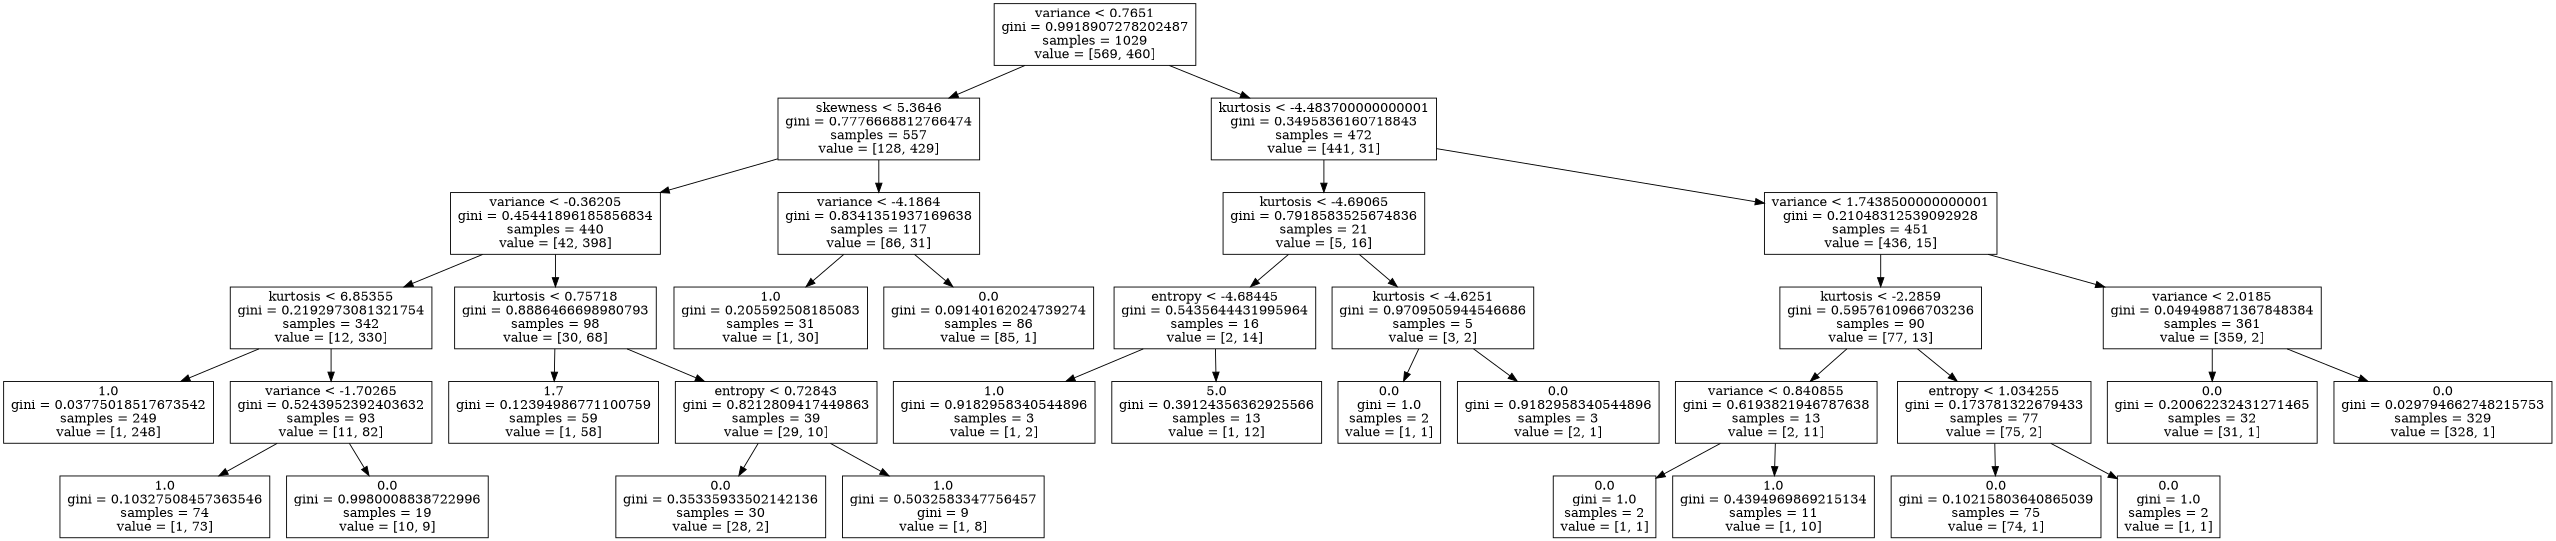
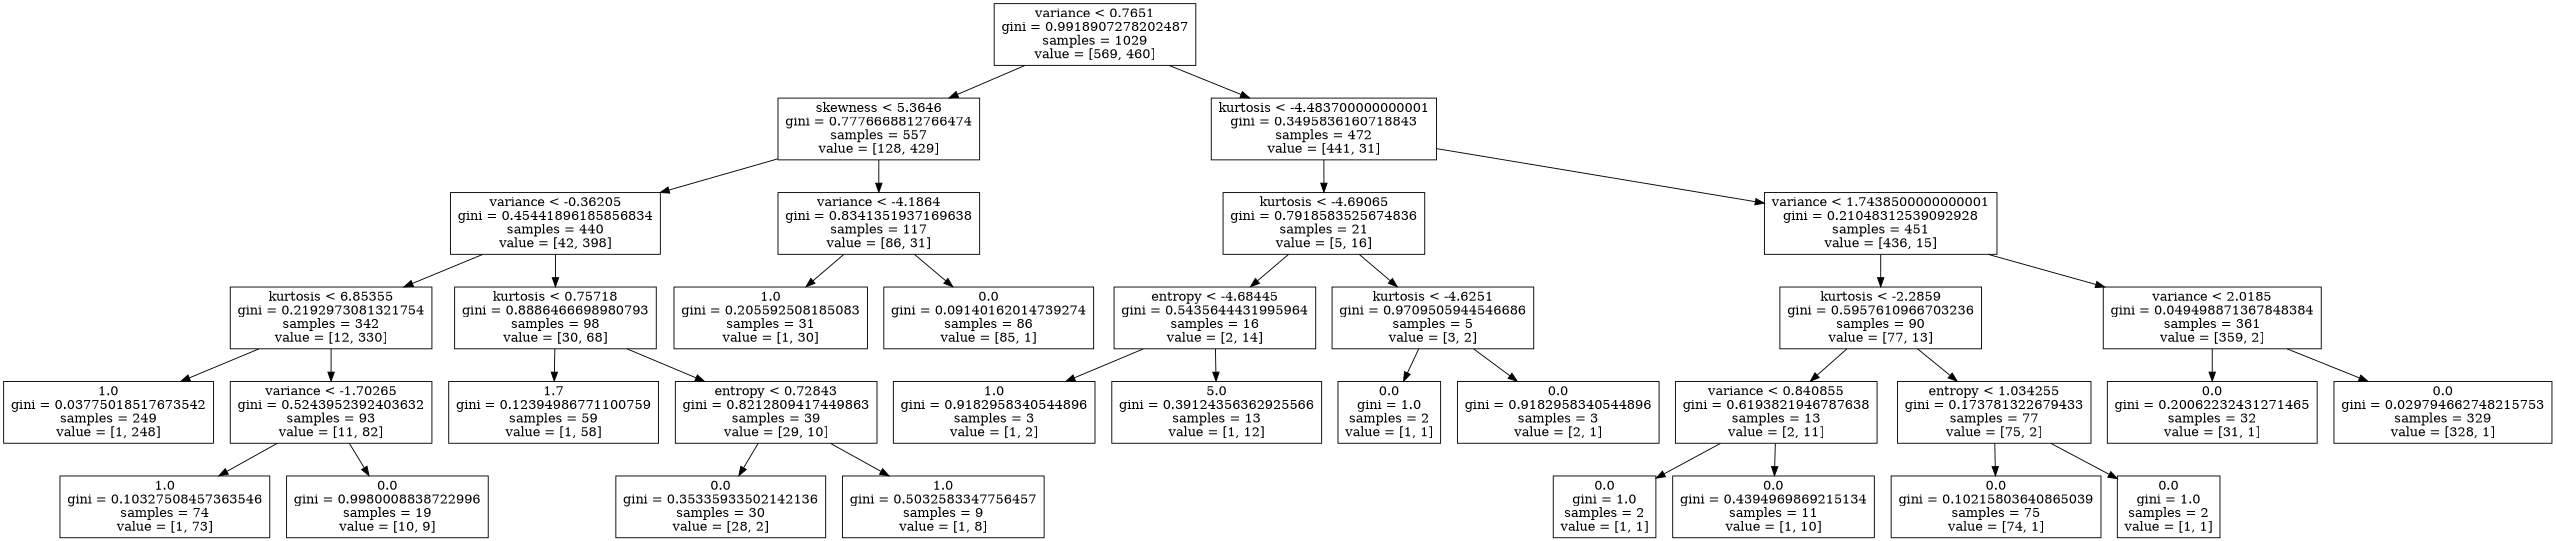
node "0.0 gini = 0.09140162024739274 samples = 86 value = [85, 1]": label "0.0 gini = 0.09140162024739274 samples = 86 value = [85, 1]" -> "0.0 gini = 0.09140162014739274 samples = 86 value = [85, 1]"
node "1.0 gini = 0.5032583347756457 gini = 9 value = [1, 8]": label "1.0 gini = 0.5032583347756457 gini = 9 value = [1, 8]" -> "1.0 gini = 0.5032583347756457 samples = 9 value = [1, 8]"
node "1.0 gini = 0.4394969869215134 samples = 11 value = [1, 10]": label "1.0 gini = 0.4394969869215134 samples = 11 value = [1, 10]" -> "0.0 gini = 0.4394969869215134 samples = 11 value = [1, 10]"
